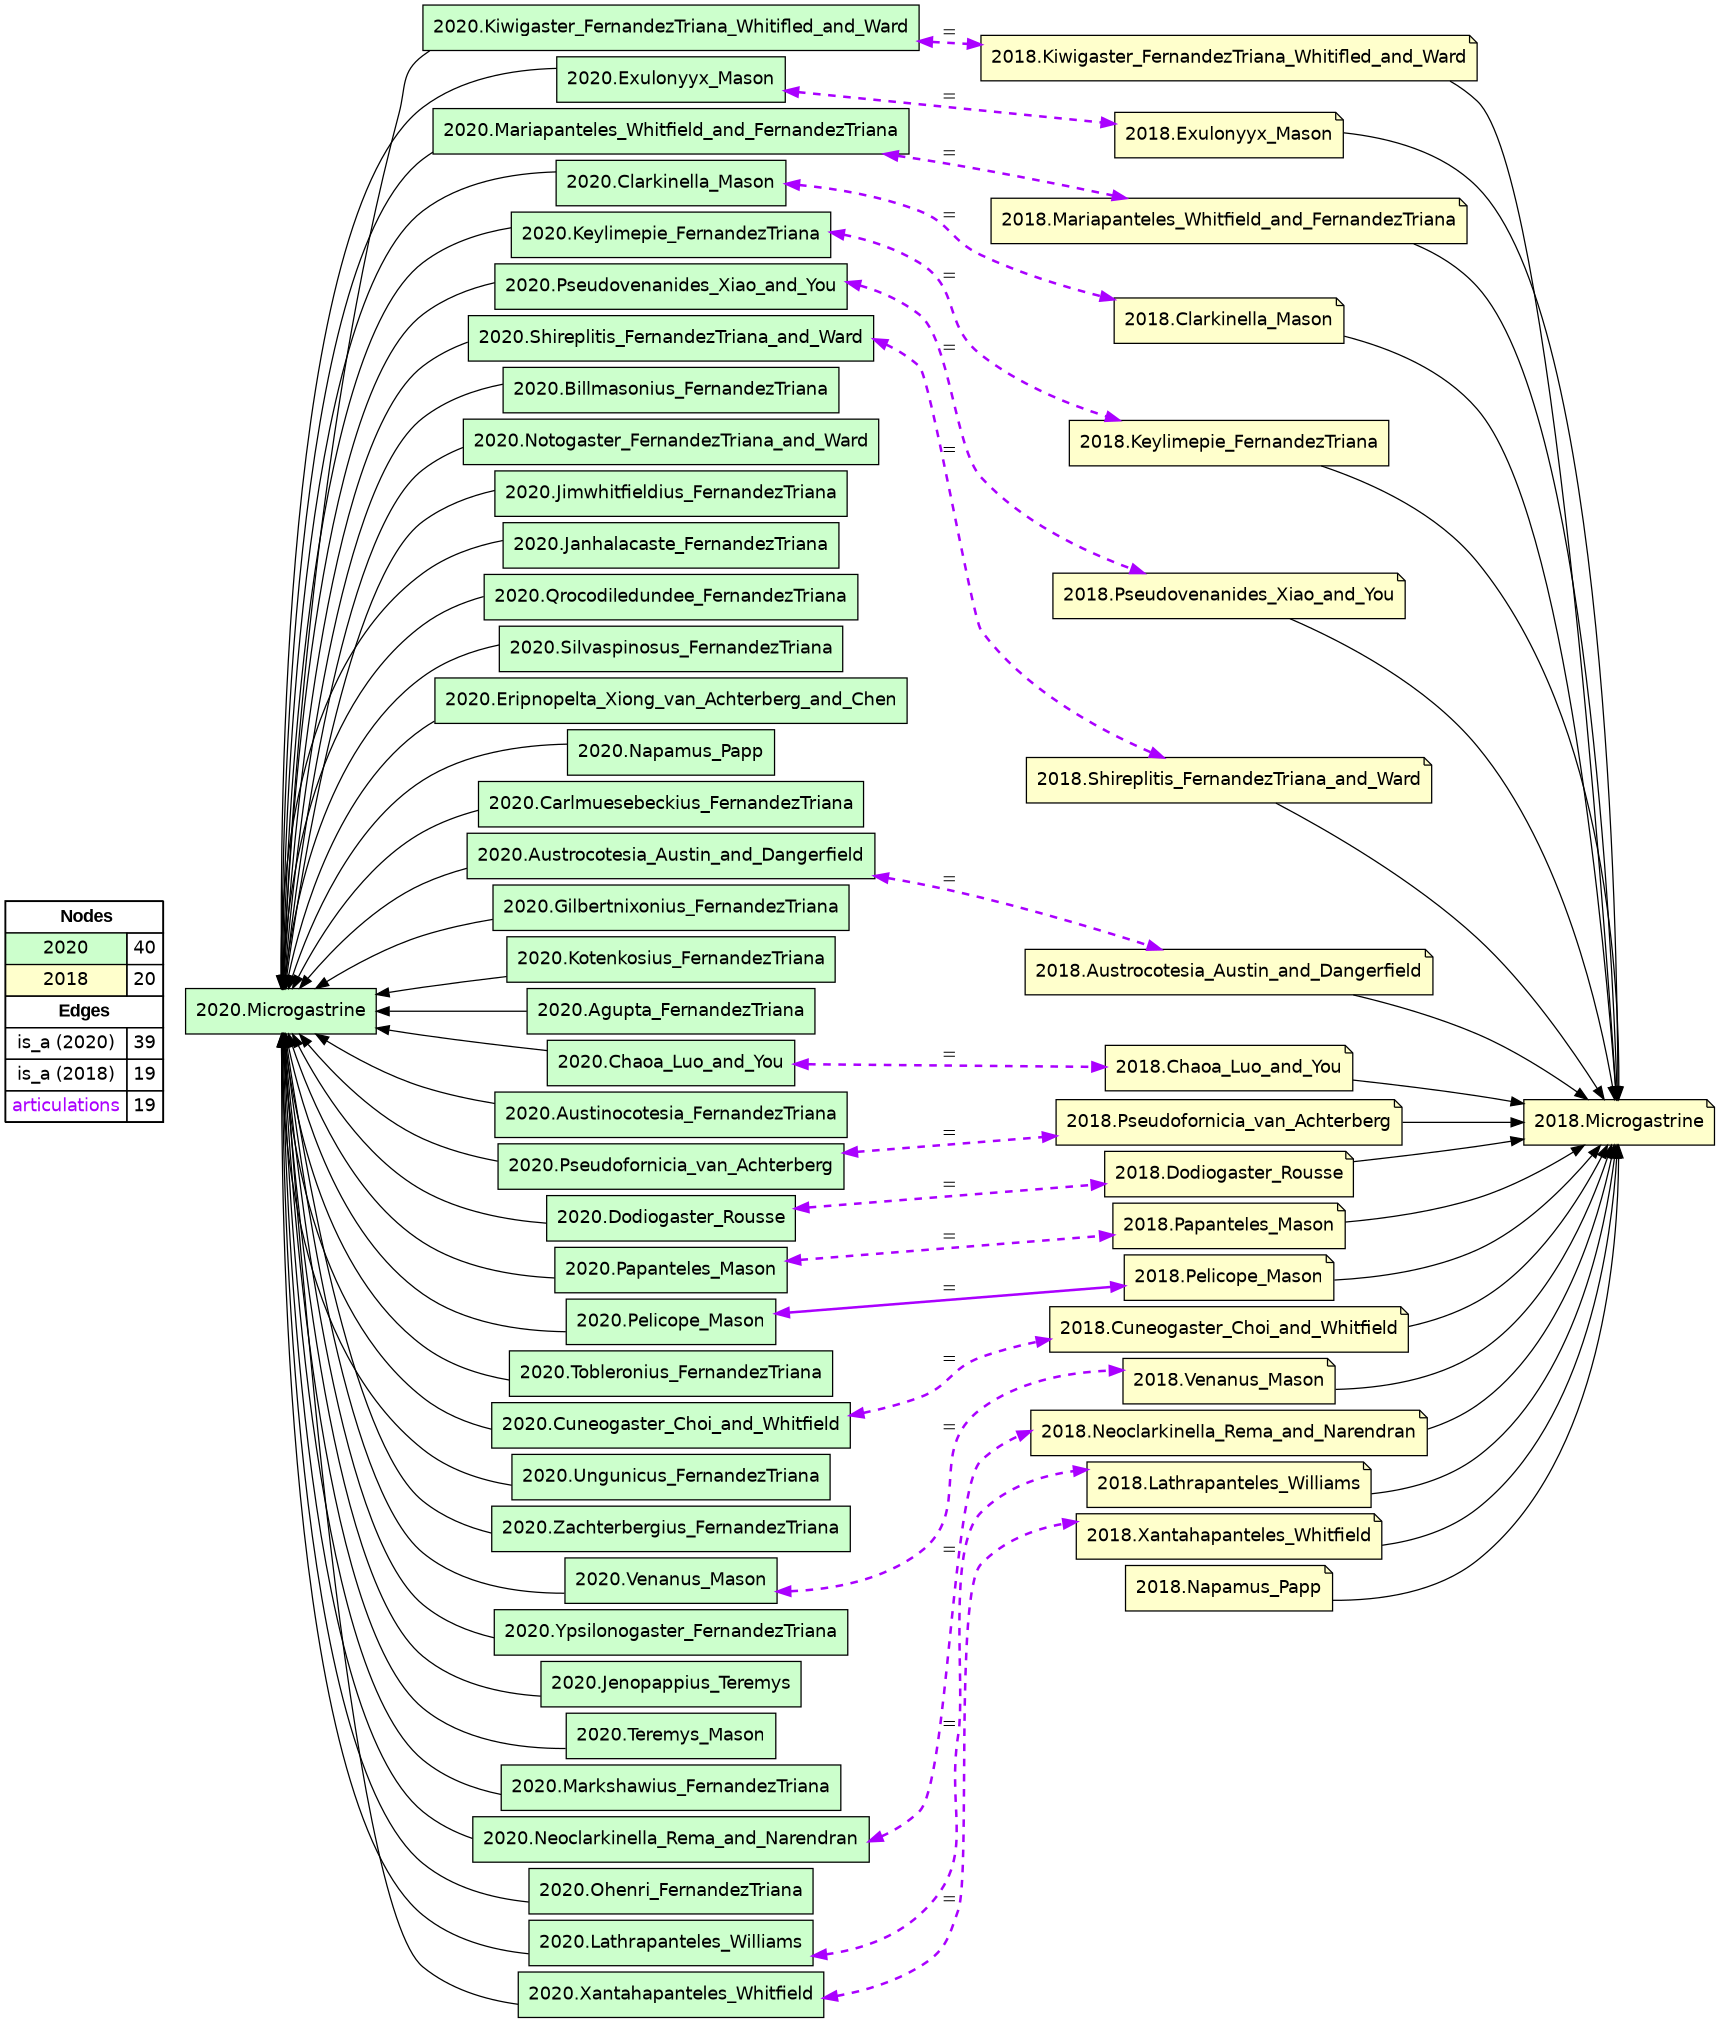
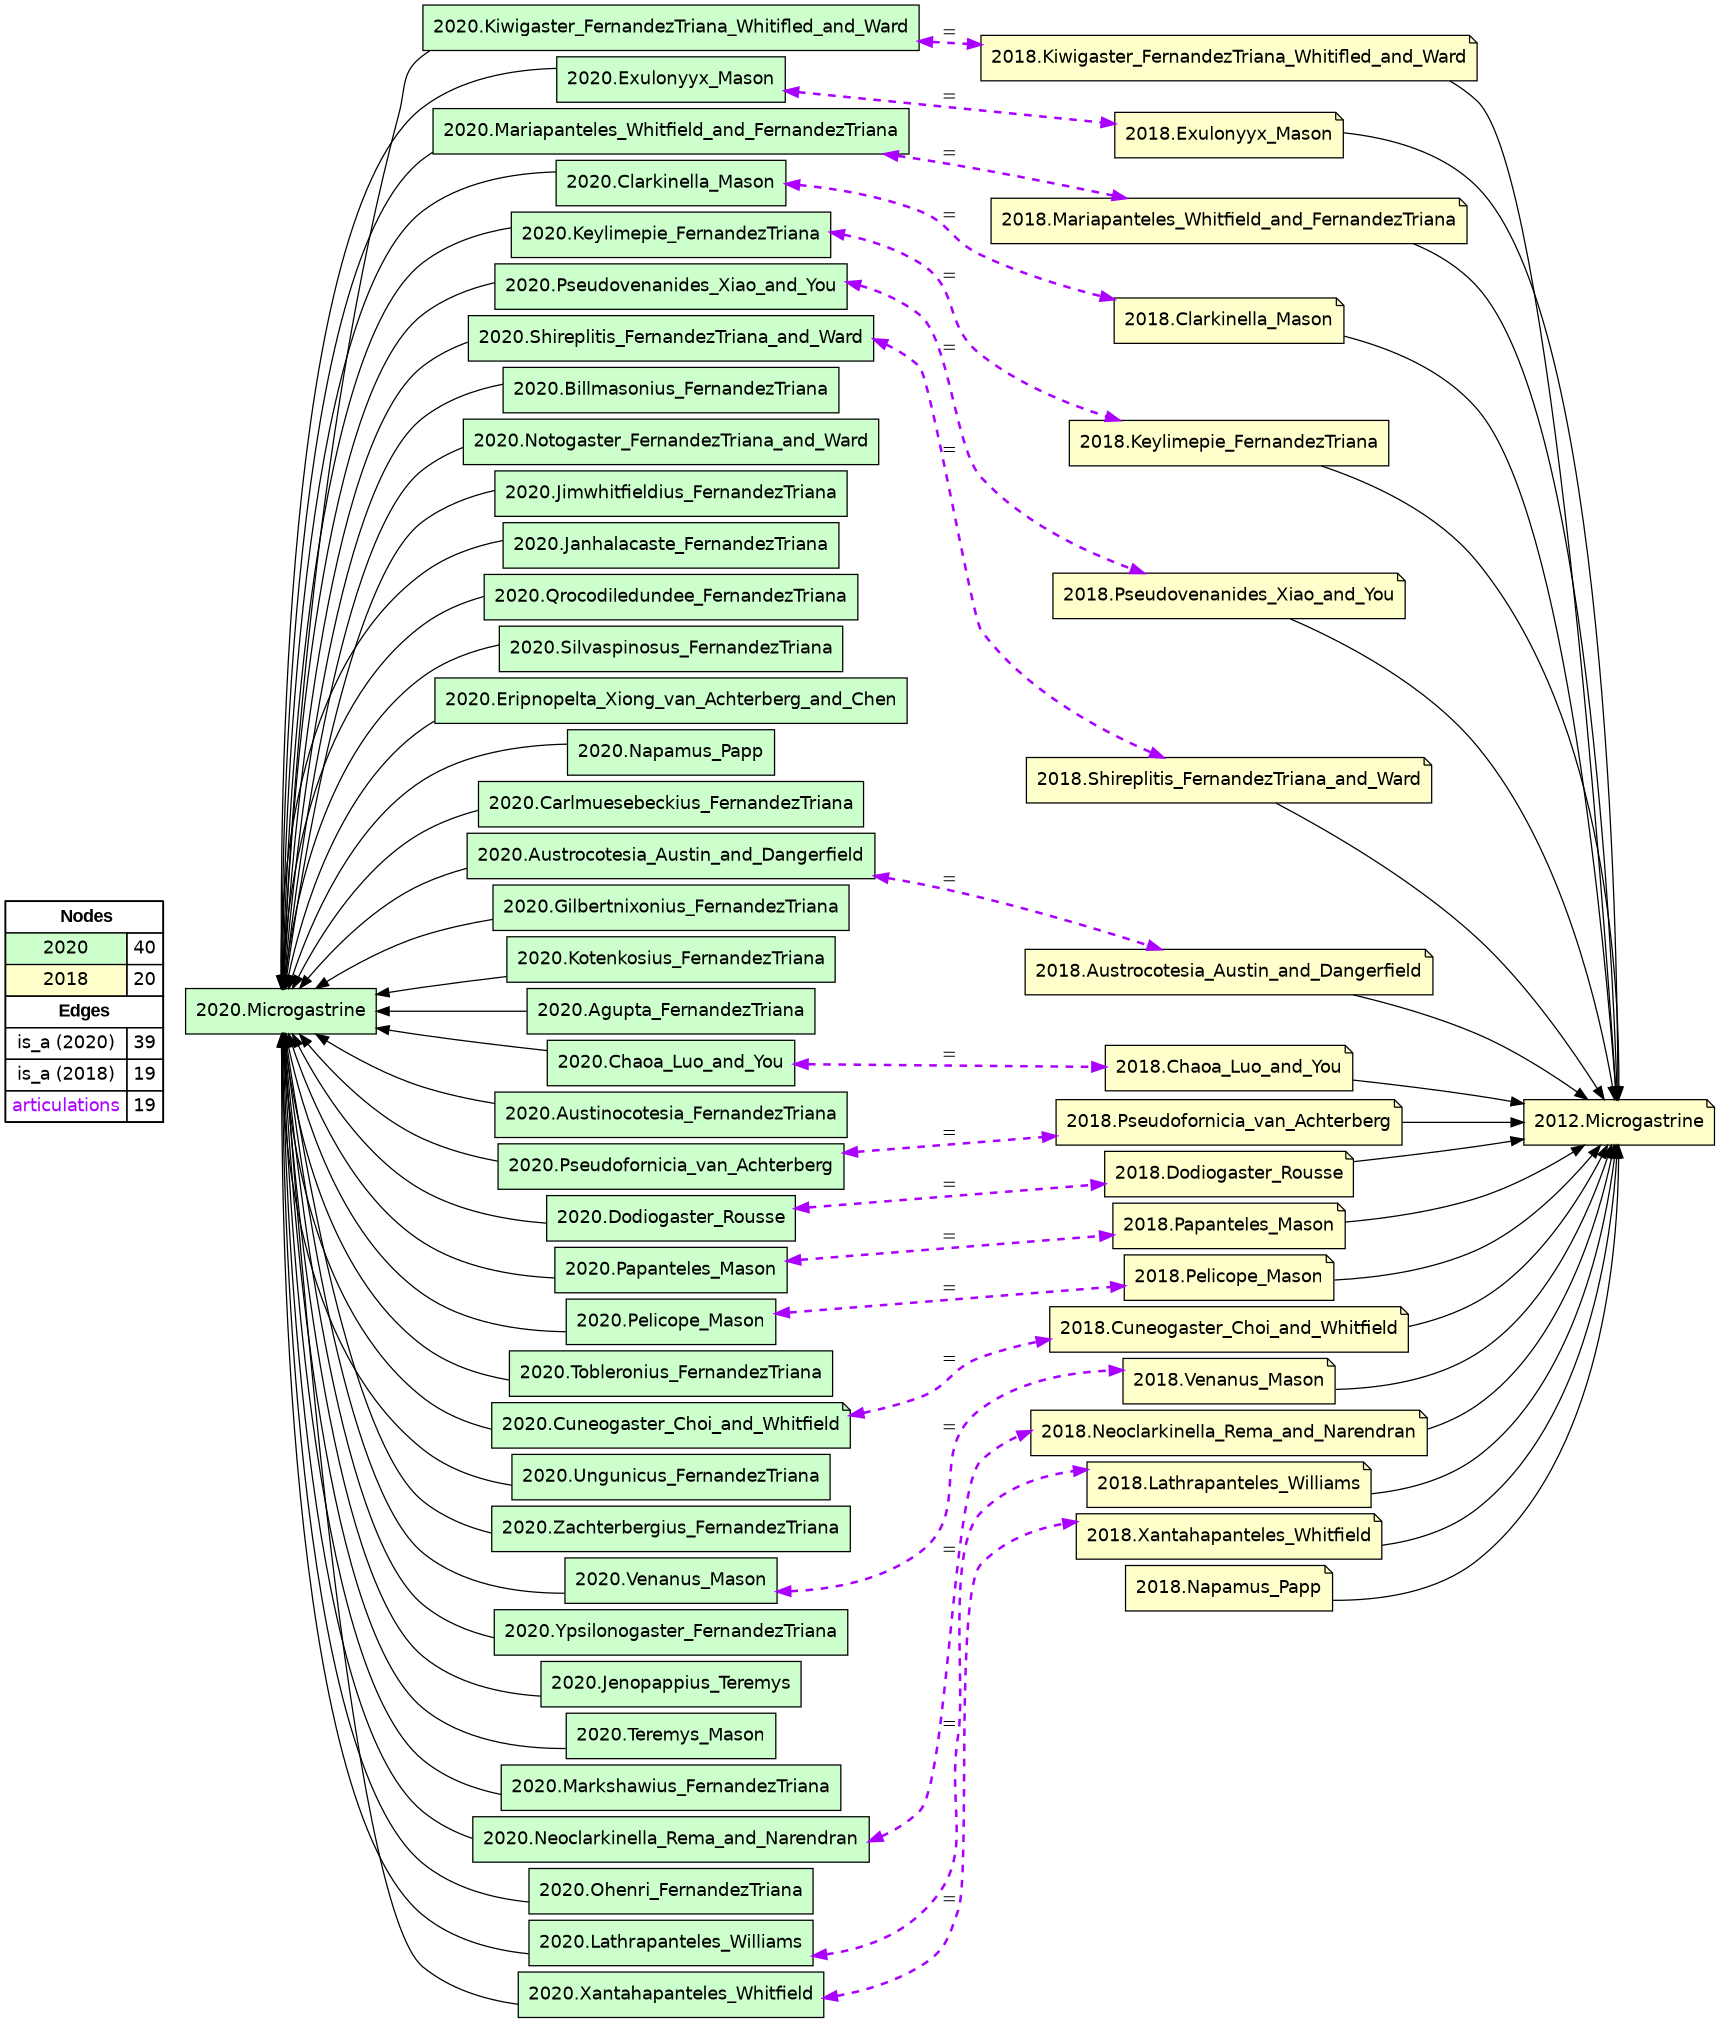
node "2018.Microgastrine": label "2018.Microgastrine" -> "2012.Microgastrine"
edge "2018.Pelicope_Mason" -- "2020.Pelicope_Mason": style solid -> dashed
node "2020.Cuneogaster_Choi_and_Whitfield": shape box -> note
